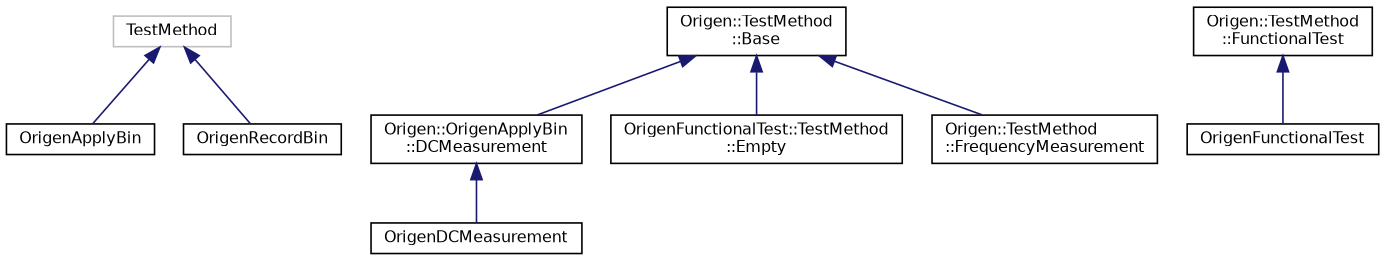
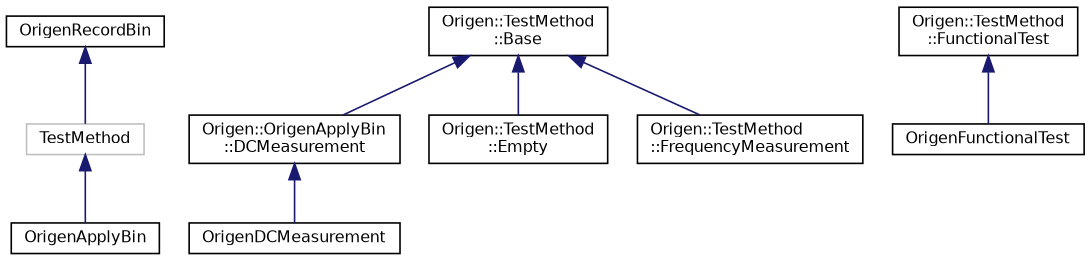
edge "OrigenRecordBin" -> "TestMethod": reversed
node "OrigenFunctionalTest::TestMethod ::Empty": label "OrigenFunctionalTest::TestMethod ::Empty" -> "Origen::TestMethod ::Empty"
